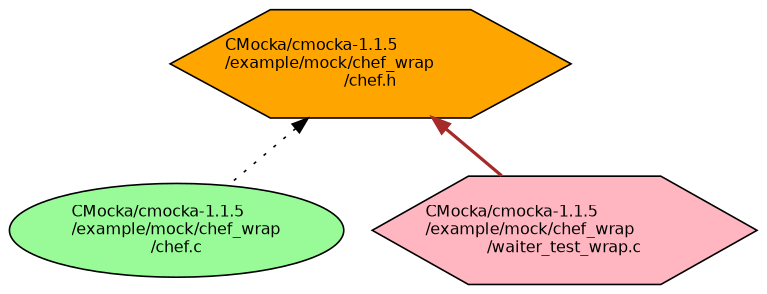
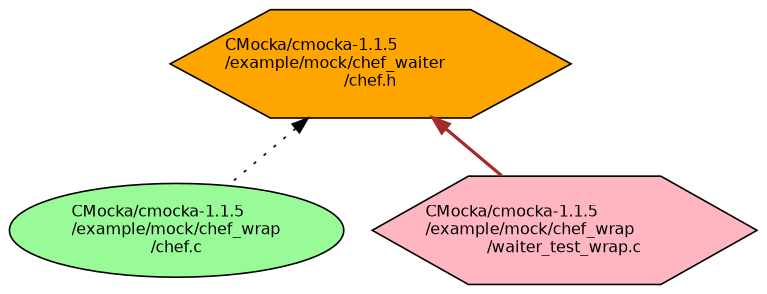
node "CMocka/cmocka-1.1.5 /example/mock/chef_wrap /chef.h": label "CMocka/cmocka-1.1.5 /example/mock/chef_wrap /chef.h" -> "CMocka/cmocka-1.1.5 /example/mock/chef_waiter /chef.h"
